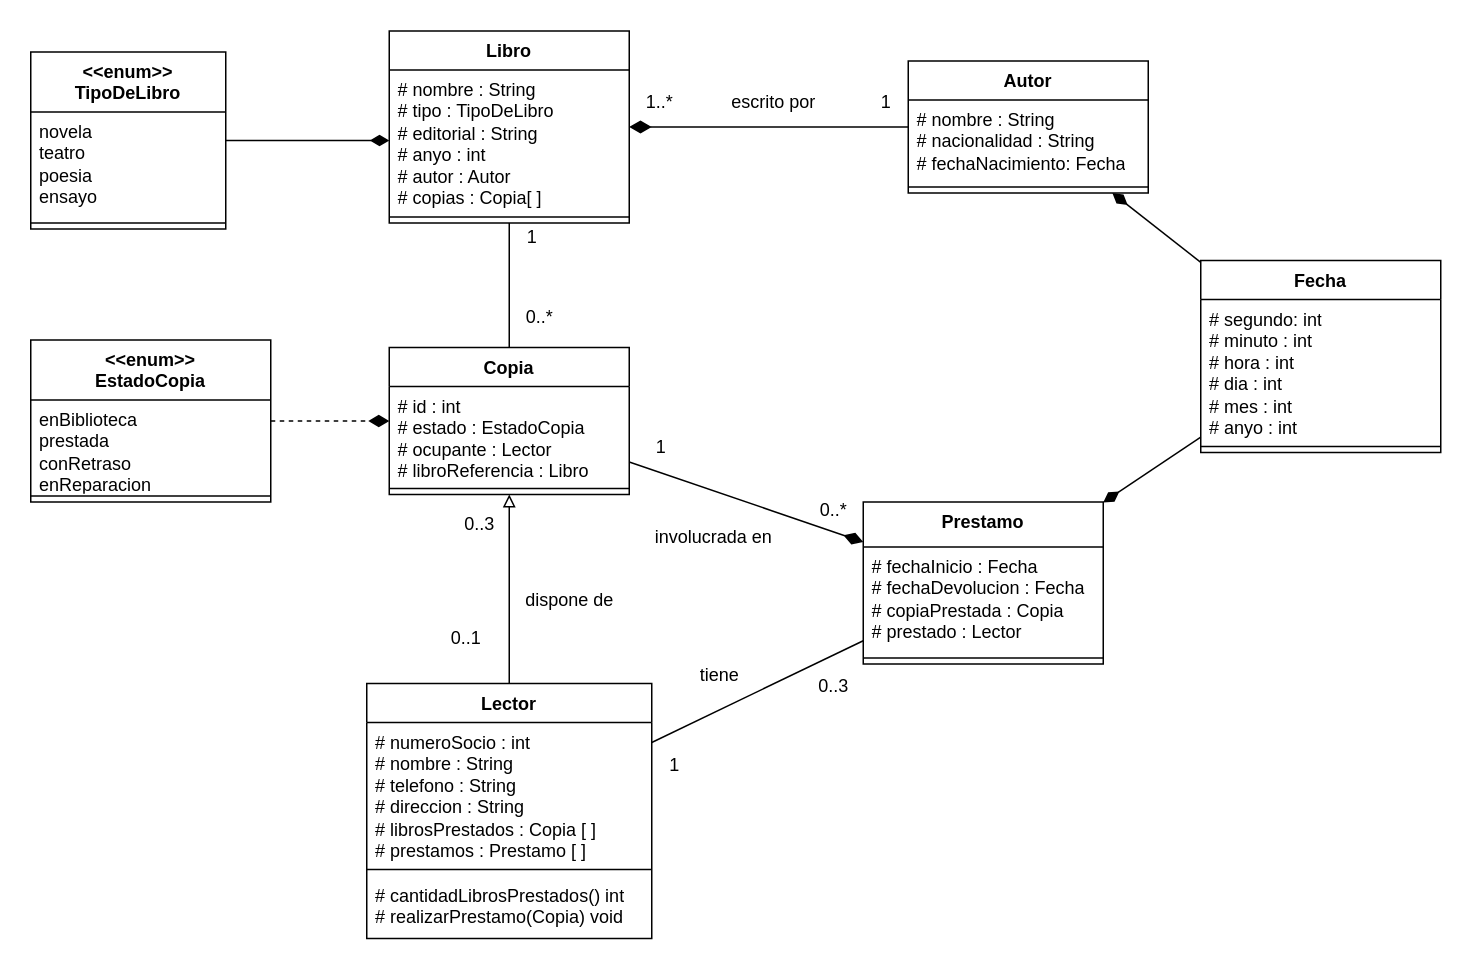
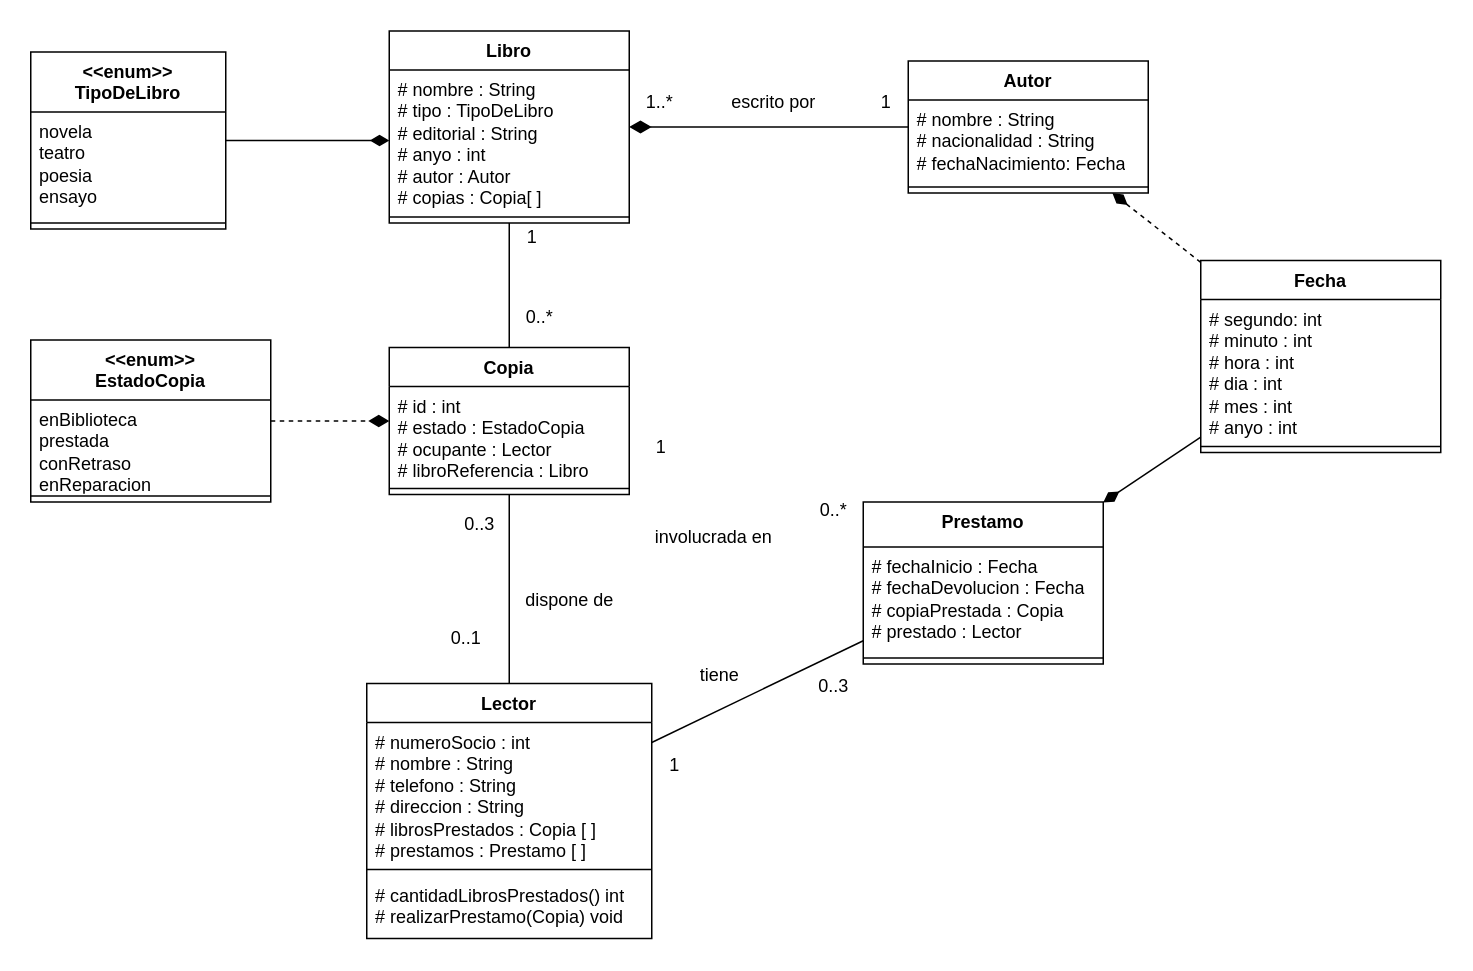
edge "Fecha" -> "Autor": style solid -> dashed
edge "Copia" -> "Prestamo": removed
edge "Lector" -> "Copia": arrowhead block -> none
